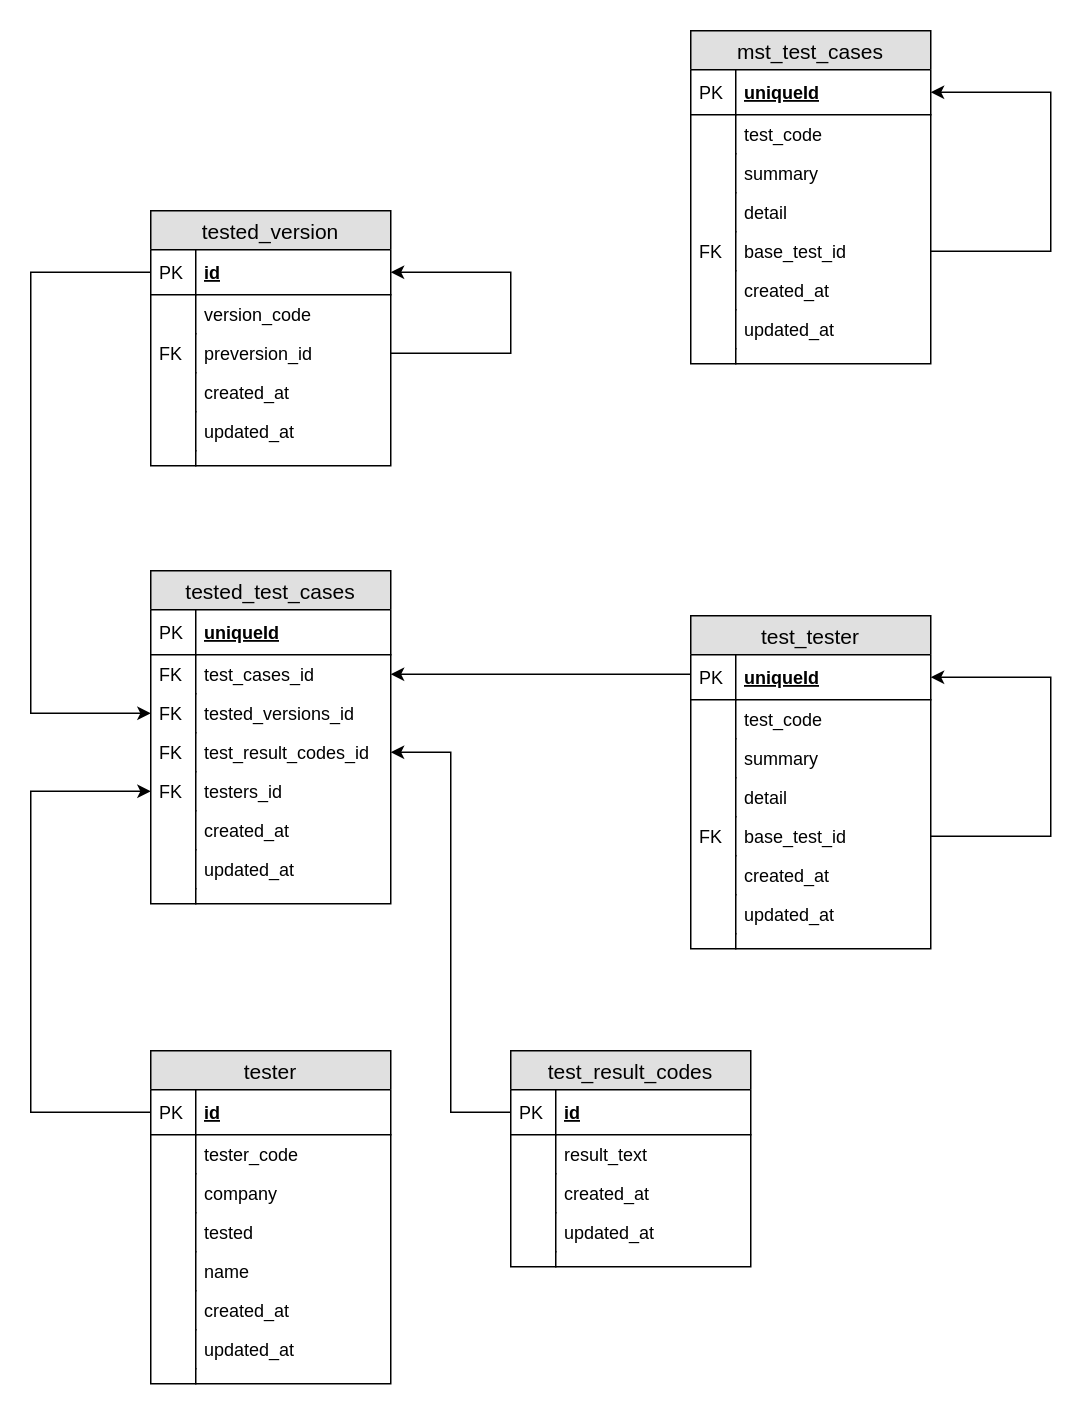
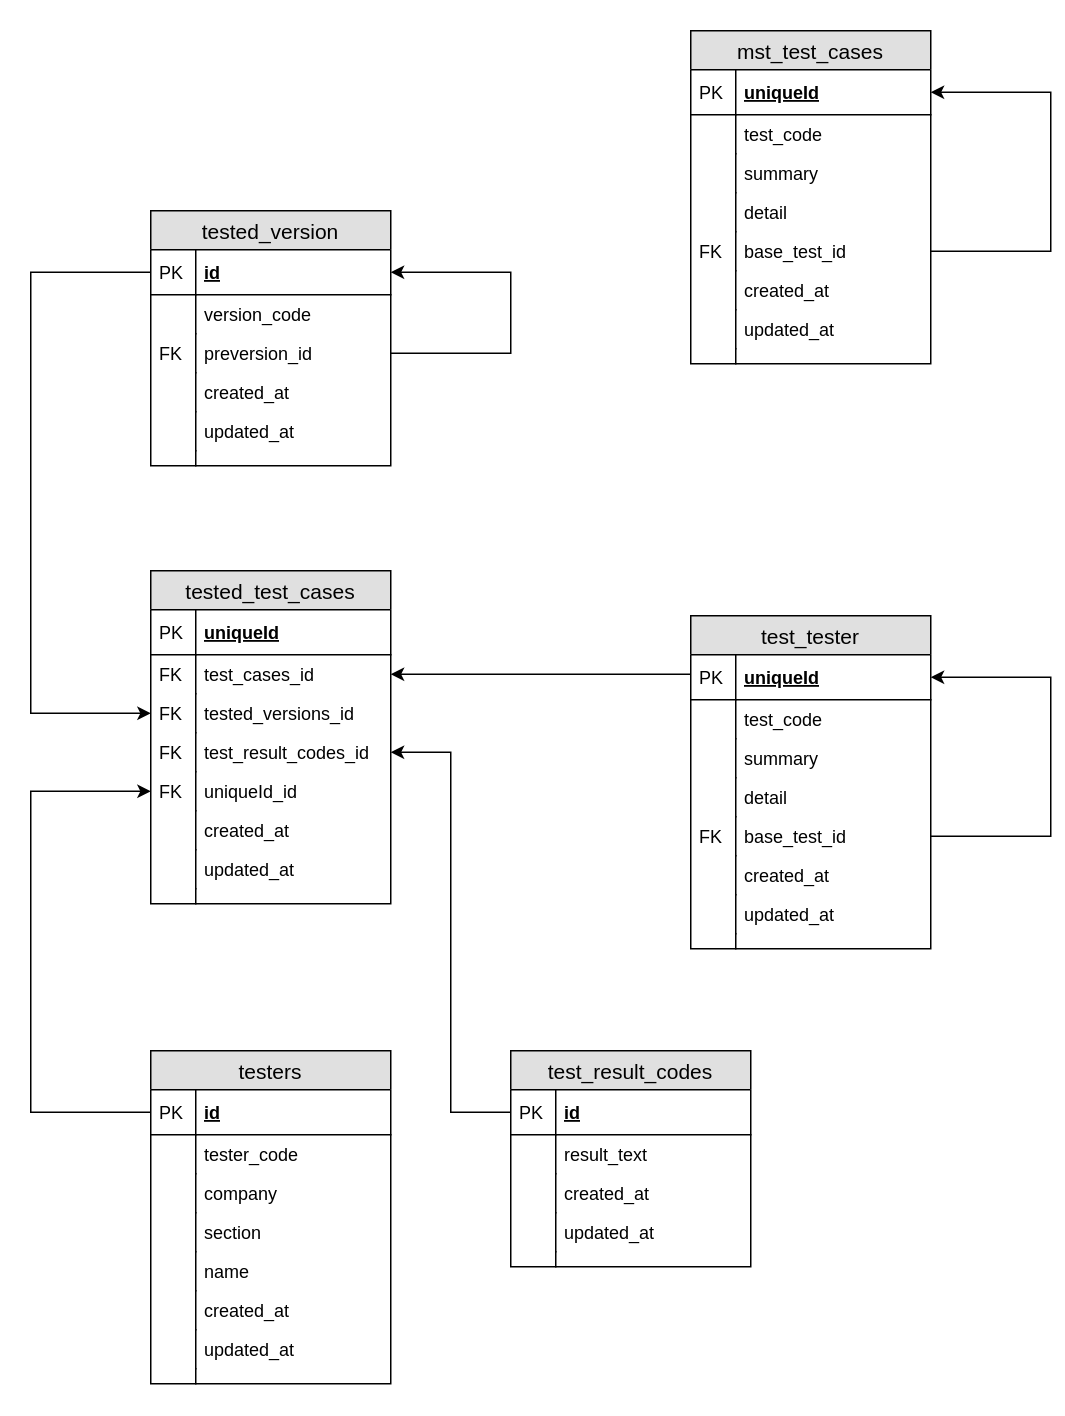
node "testers_id": label "testers_id" -> "uniqueId_id"
node "tester": label "tester" -> "testers"
node "tested": label "tested" -> "section"
